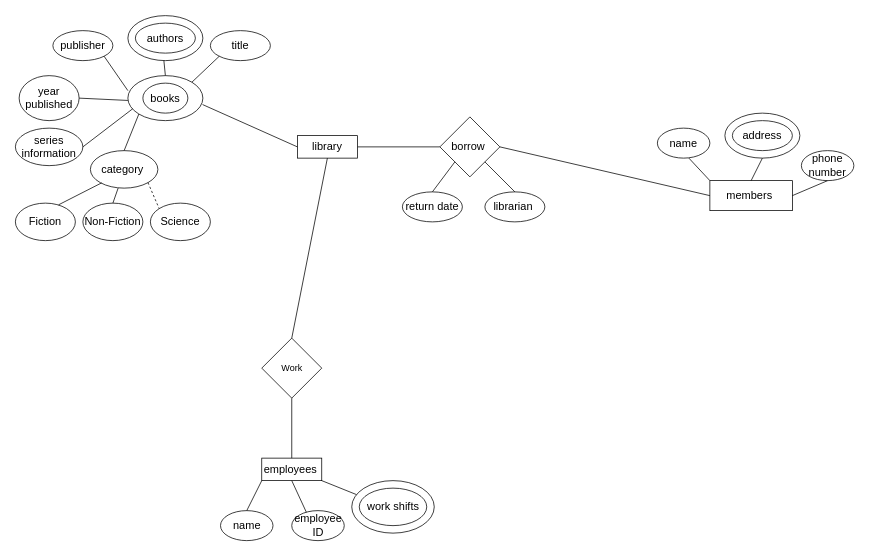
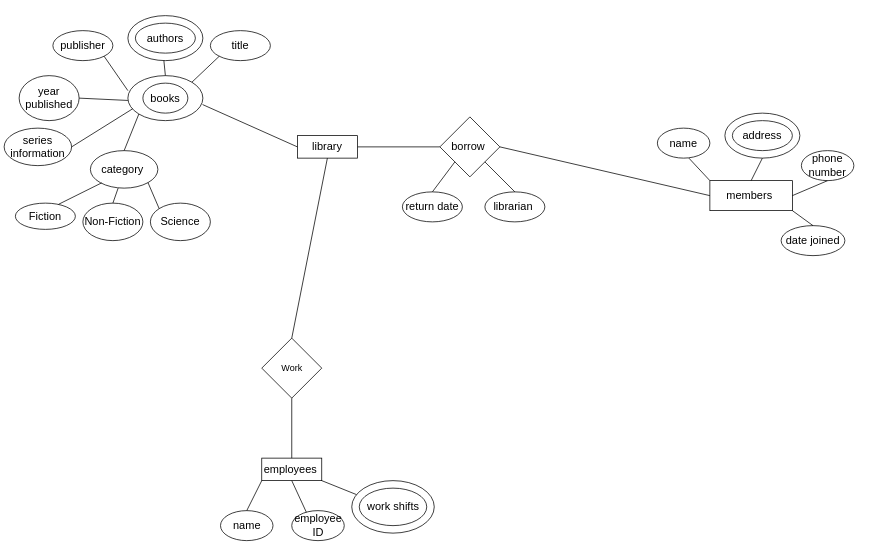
node "series information": moved (49, 147) -> (38, 147)
edge "category" -- "Science": style dashed -> solid
edge "members" -- "date joined": added
node "Fiction": size 60x38 -> 60x26
node "date joined": added
